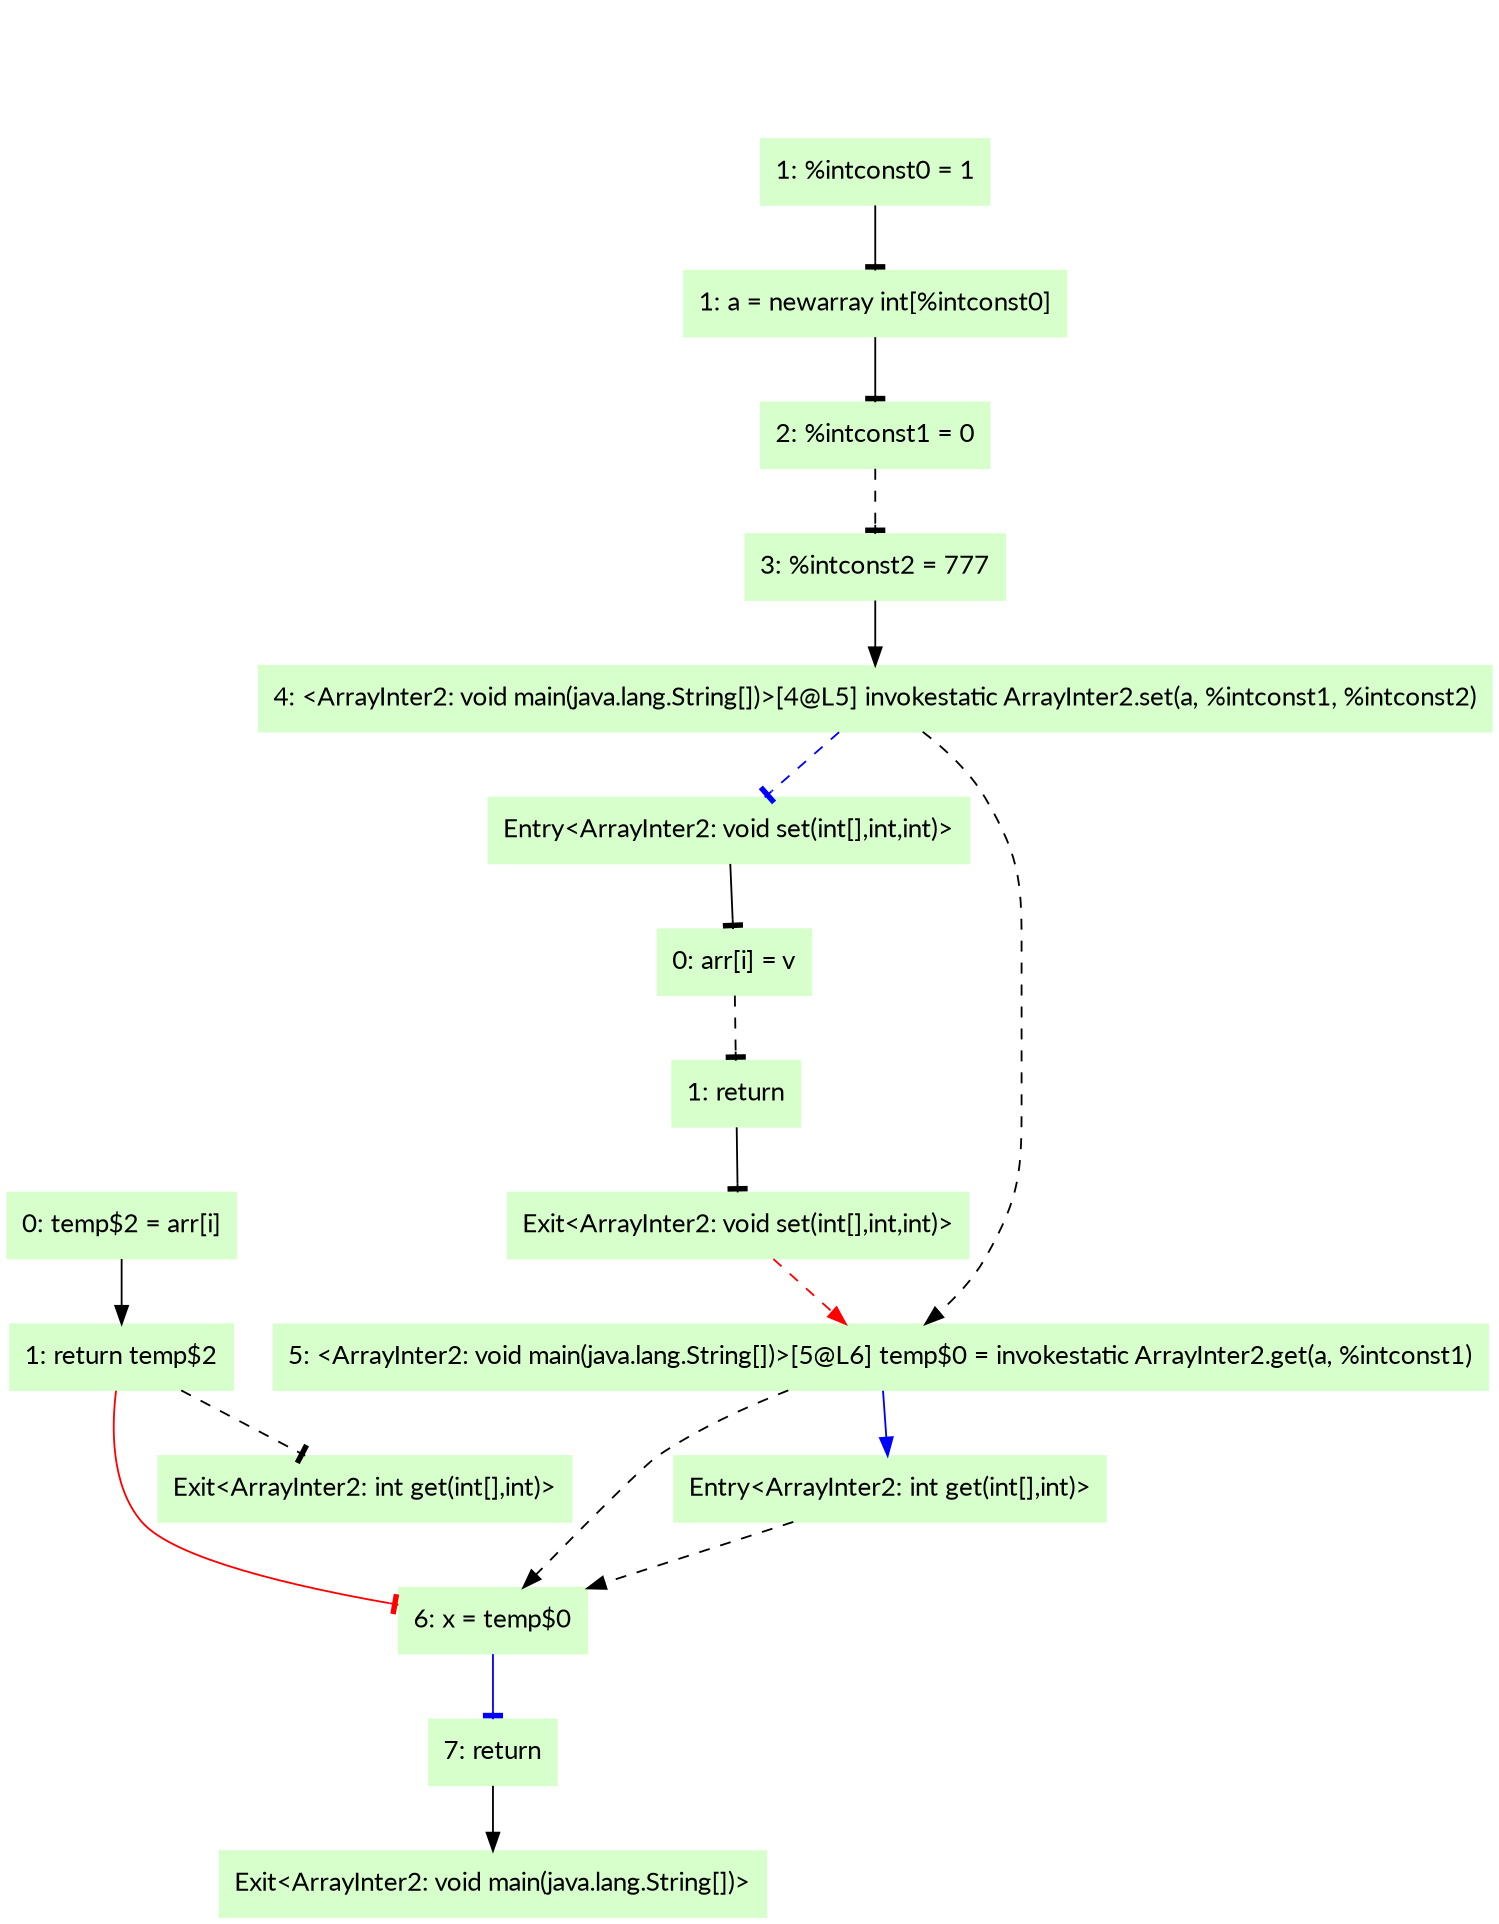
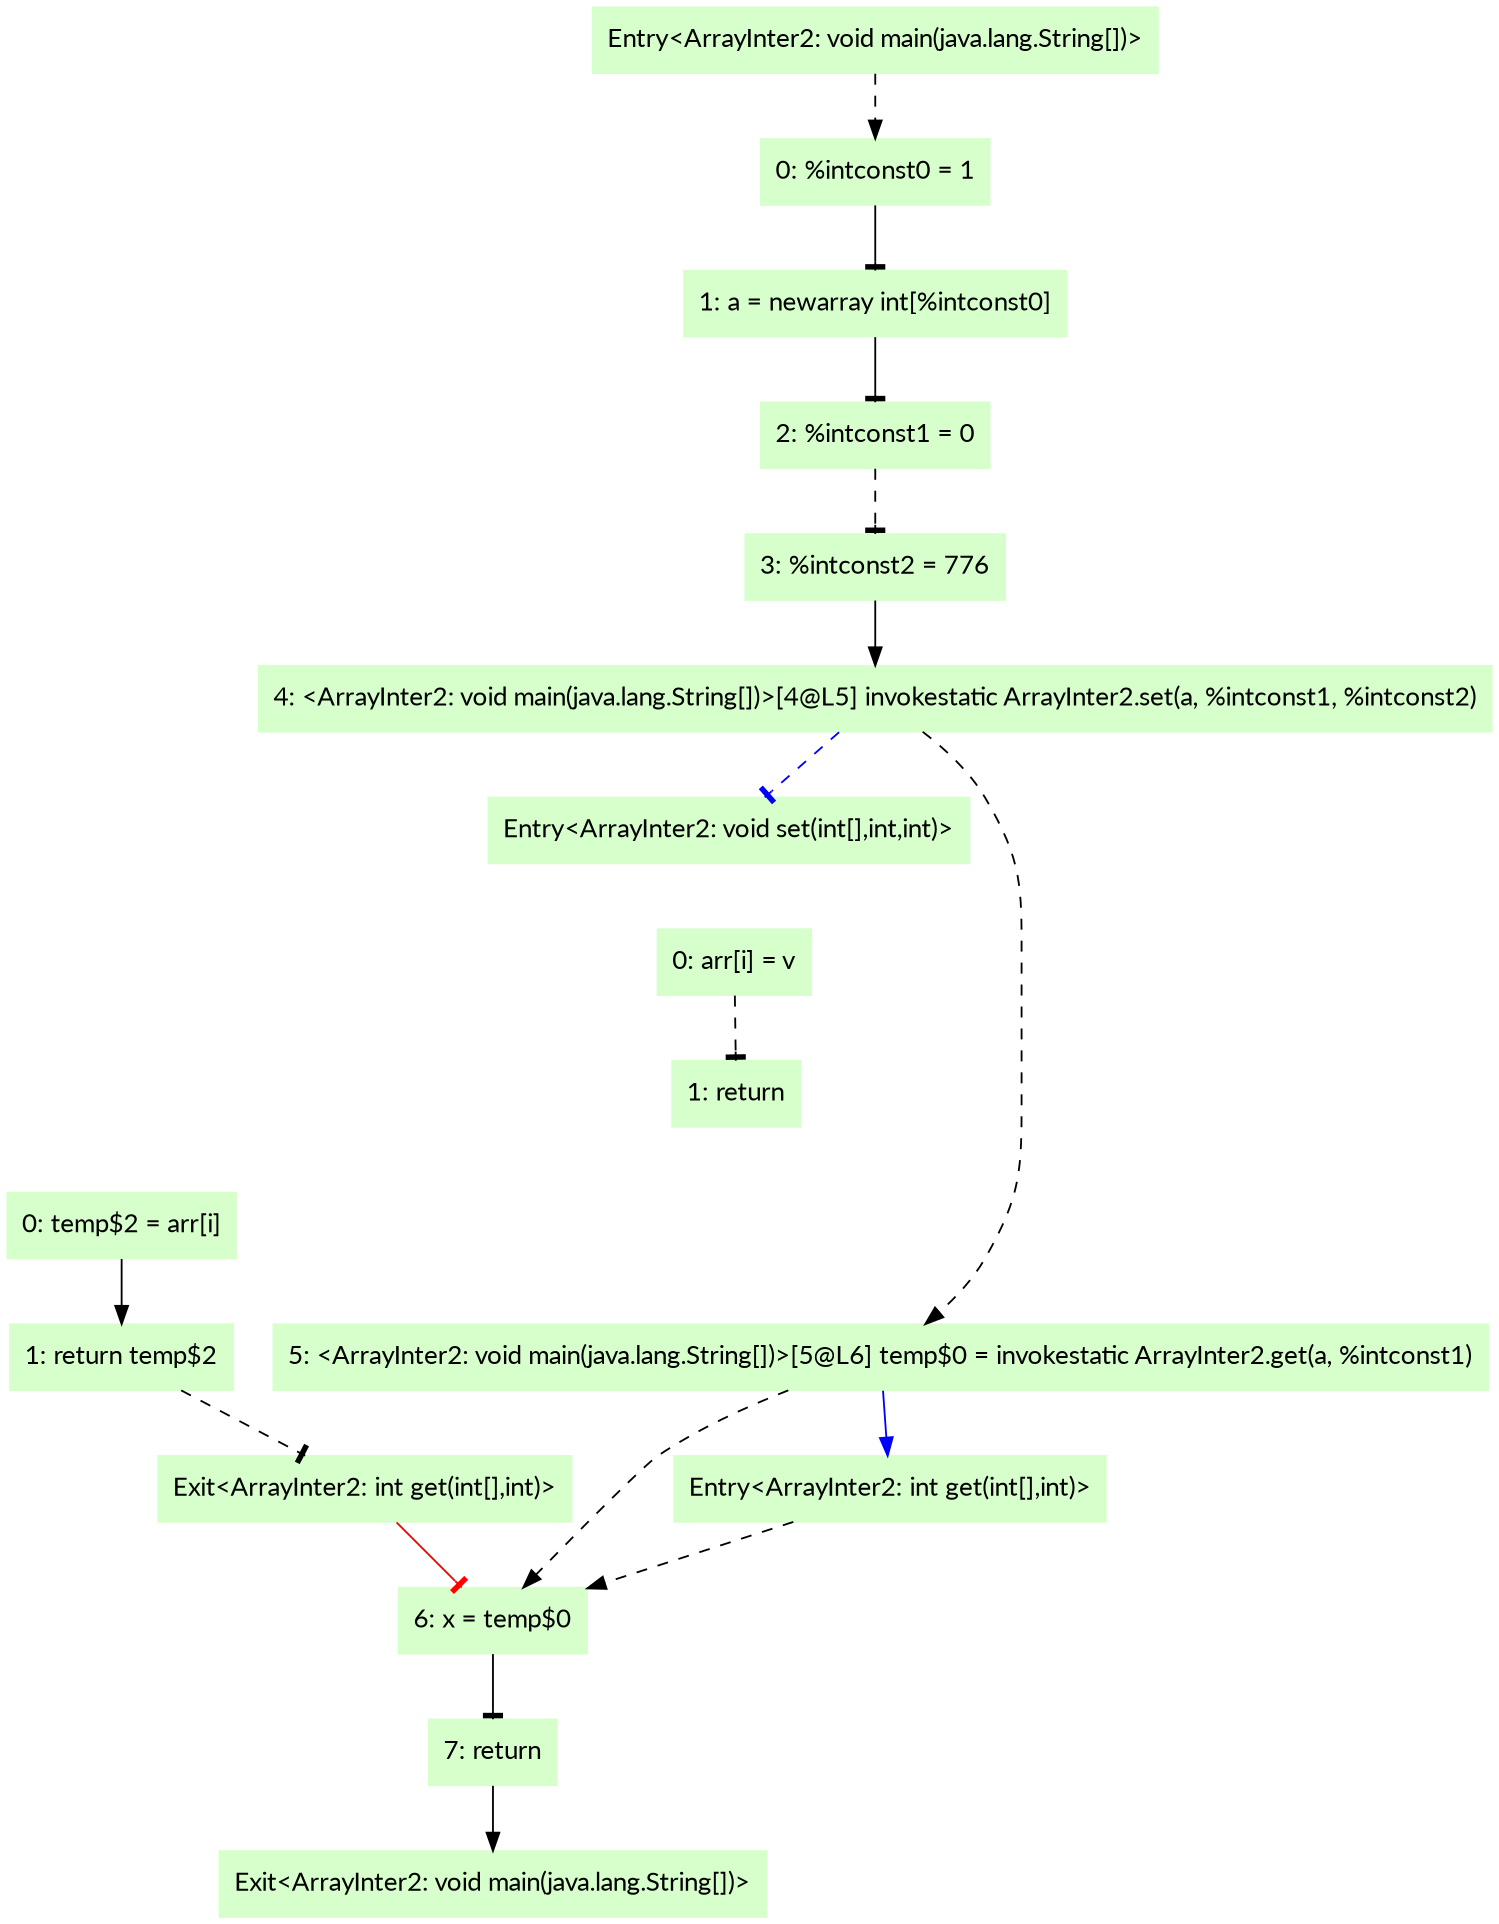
node "Entry<ArrayInter2: void main(java.lang.String[])>": added
node "1: %intconst0 = 1": label "1: %intconst0 = 1" -> "0: %intconst0 = 1"
node "3: %intconst2 = 777": label "3: %intconst2 = 777" -> "3: %intconst2 = 776"
edge "Entry<ArrayInter2: void set(int[],int,int)>" -> "0: arr[i] = v": removed
node "Exit<ArrayInter2: void set(int[],int,int)>": removed
edge "1: return temp$2" -> "6: x = temp$0": now "Exit<ArrayInter2: int get(int[],int)>" -> "6: x = temp$0"
edge "6: x = temp$0" -> "7: return": color blue -> black
